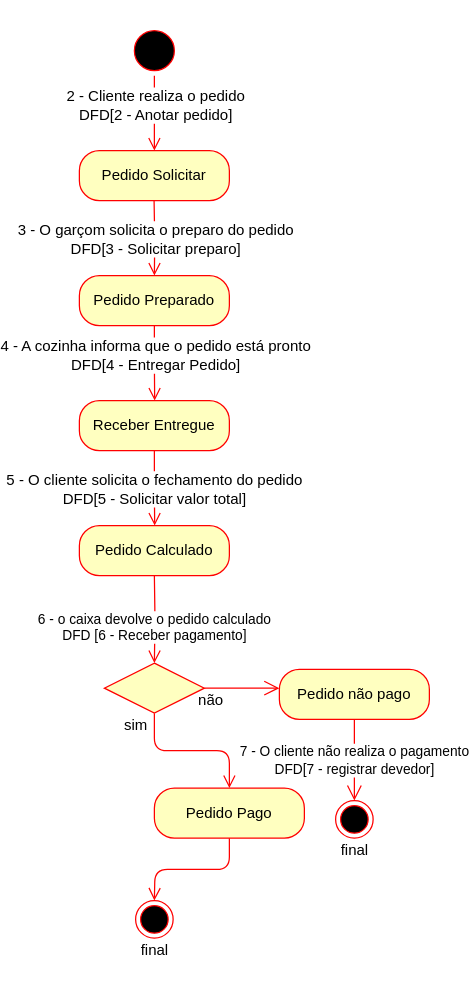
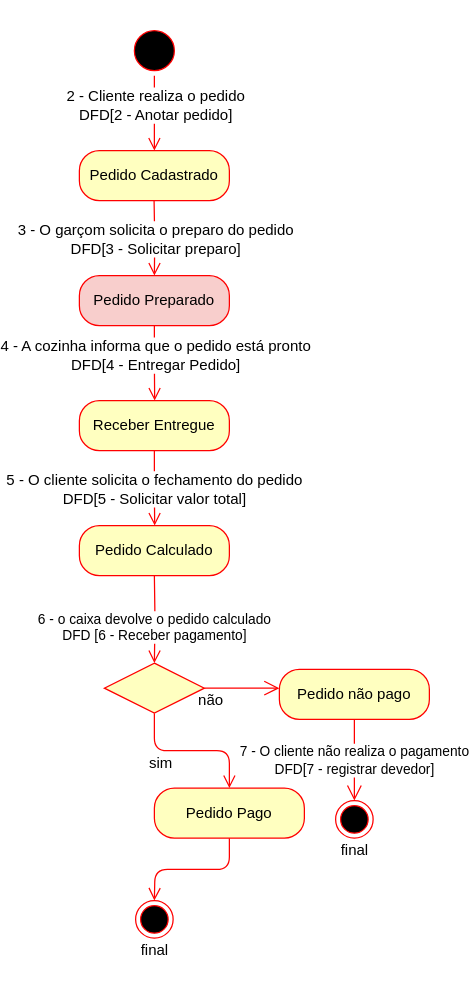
node "Pedido Solicitar": label "Pedido Solicitar" -> "Pedido Cadastrado"
node "Pedido Preparado": fillcolor #ffffc0 -> #f8cecc
node "sim": moved (136, 726) -> (161, 763)
